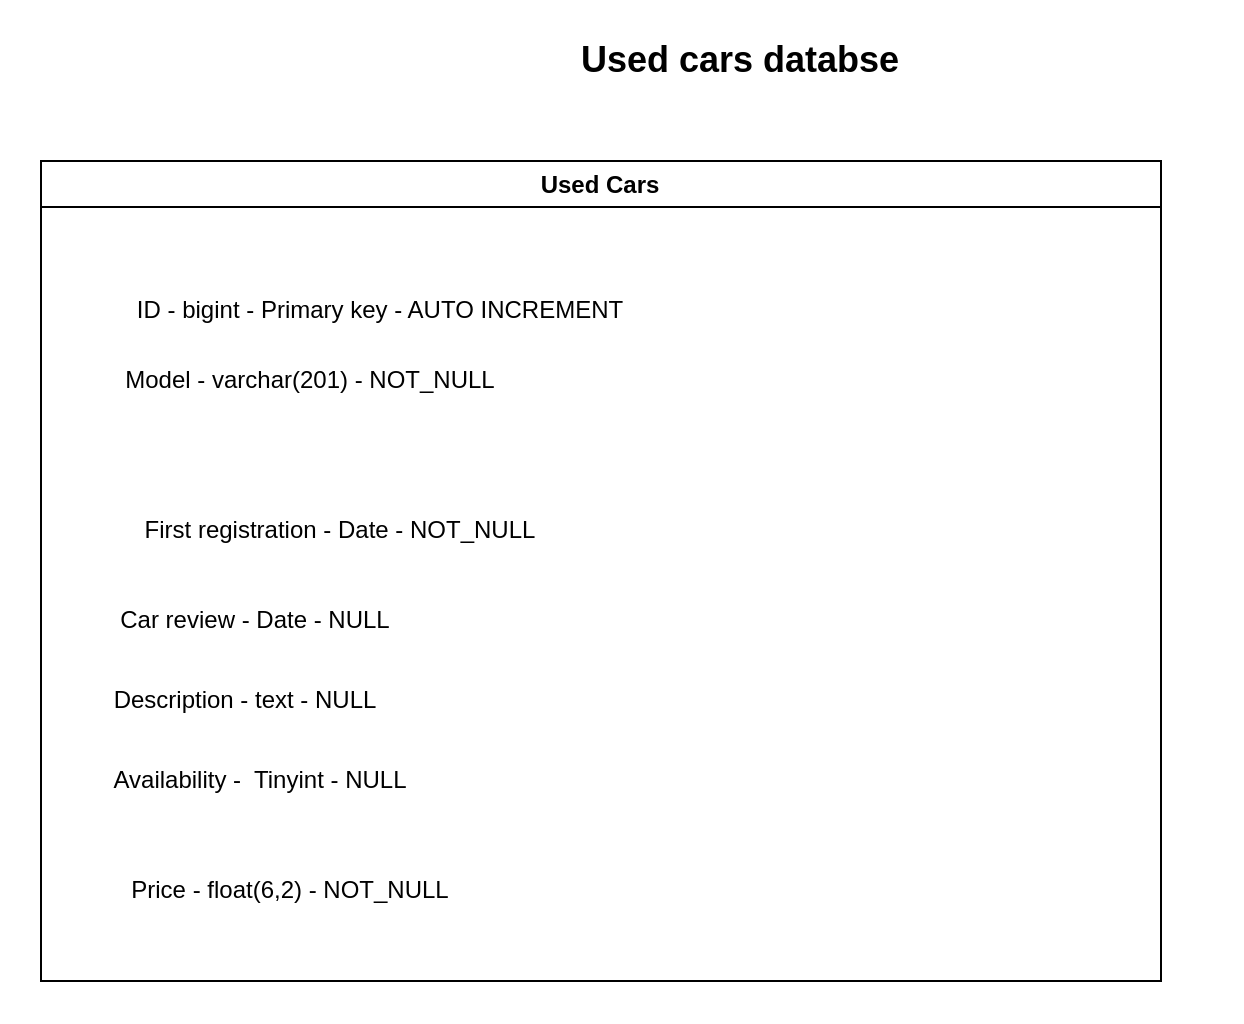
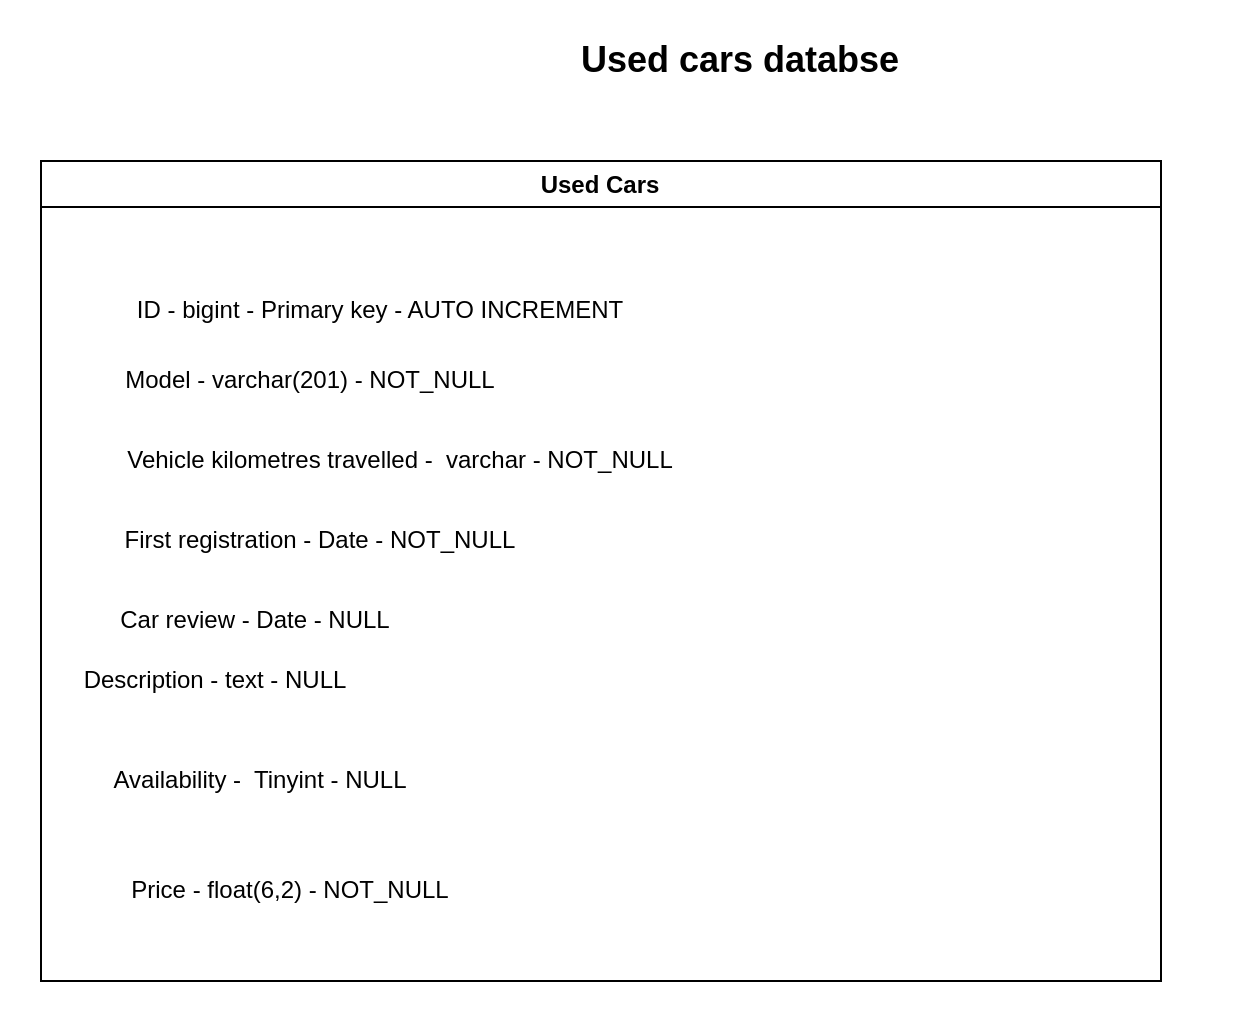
node "Vehicle kilometres travelled - varchar - NOT_NULL": added
node "First registration - Date - NOT_NULL": moved (341, 531) -> (321, 541)
node "Description - text - NULL": moved (246, 701) -> (216, 681)
